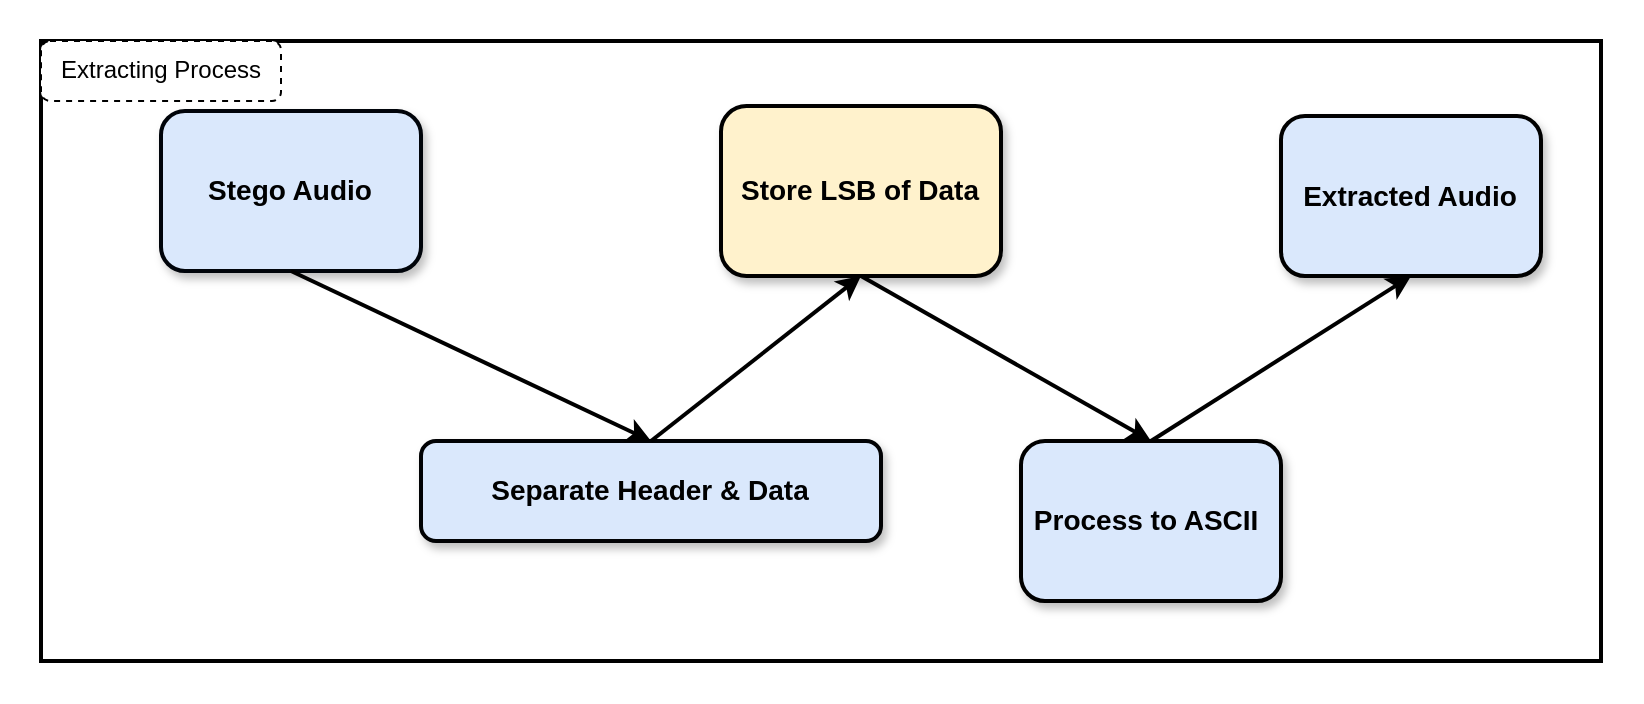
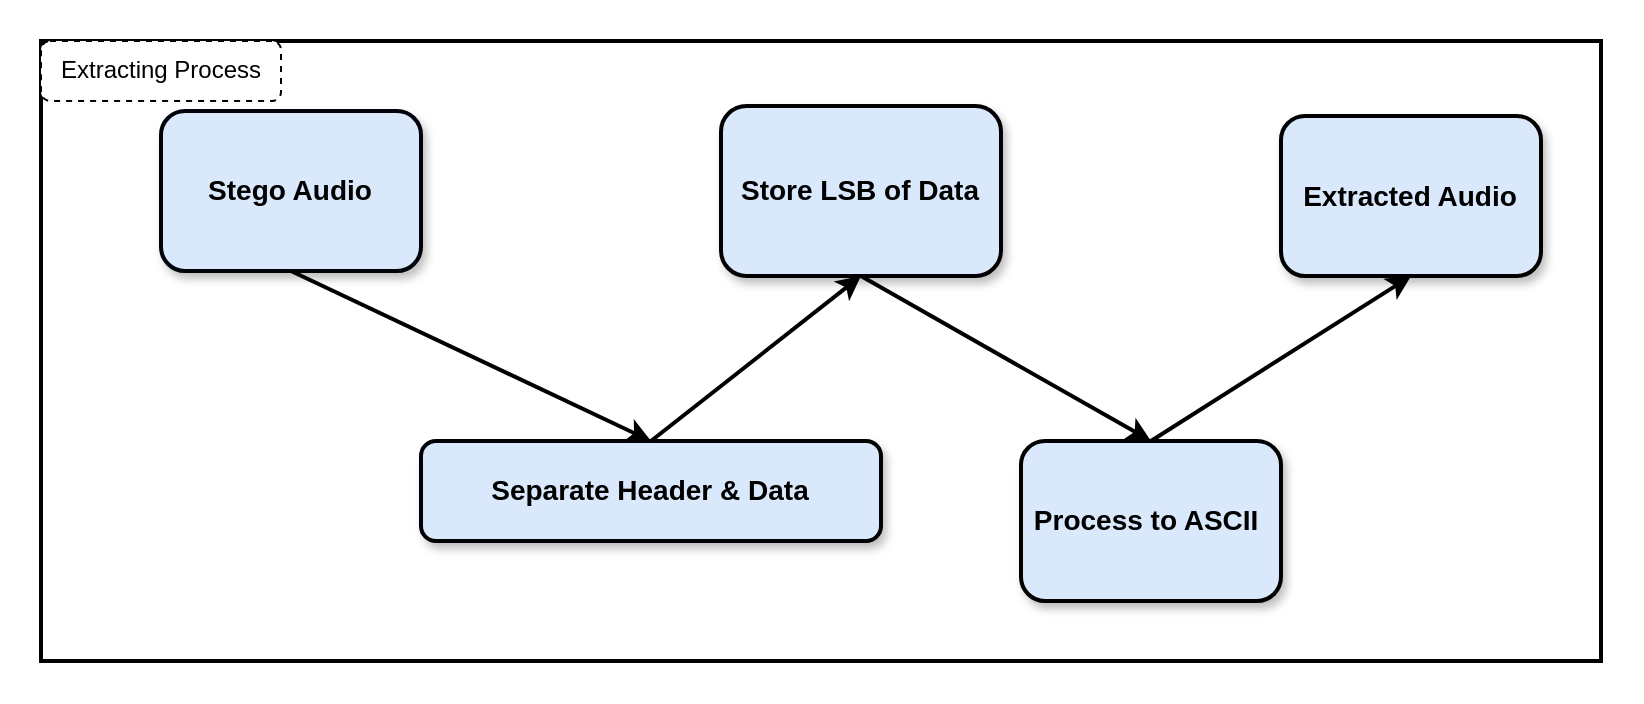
node "Store LSB of Data": fillcolor #fff2cc -> #dae8fc
